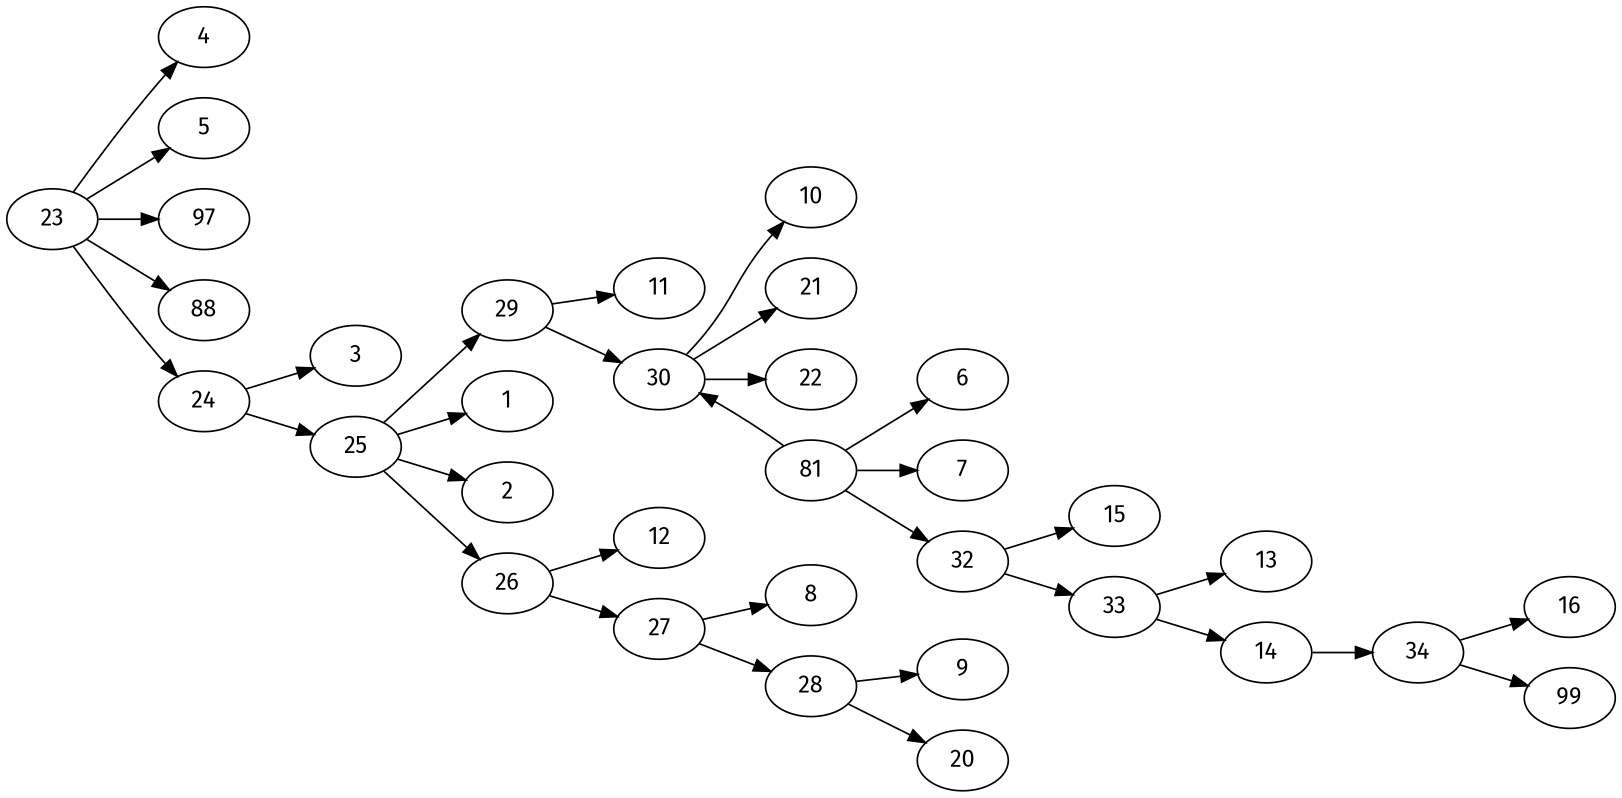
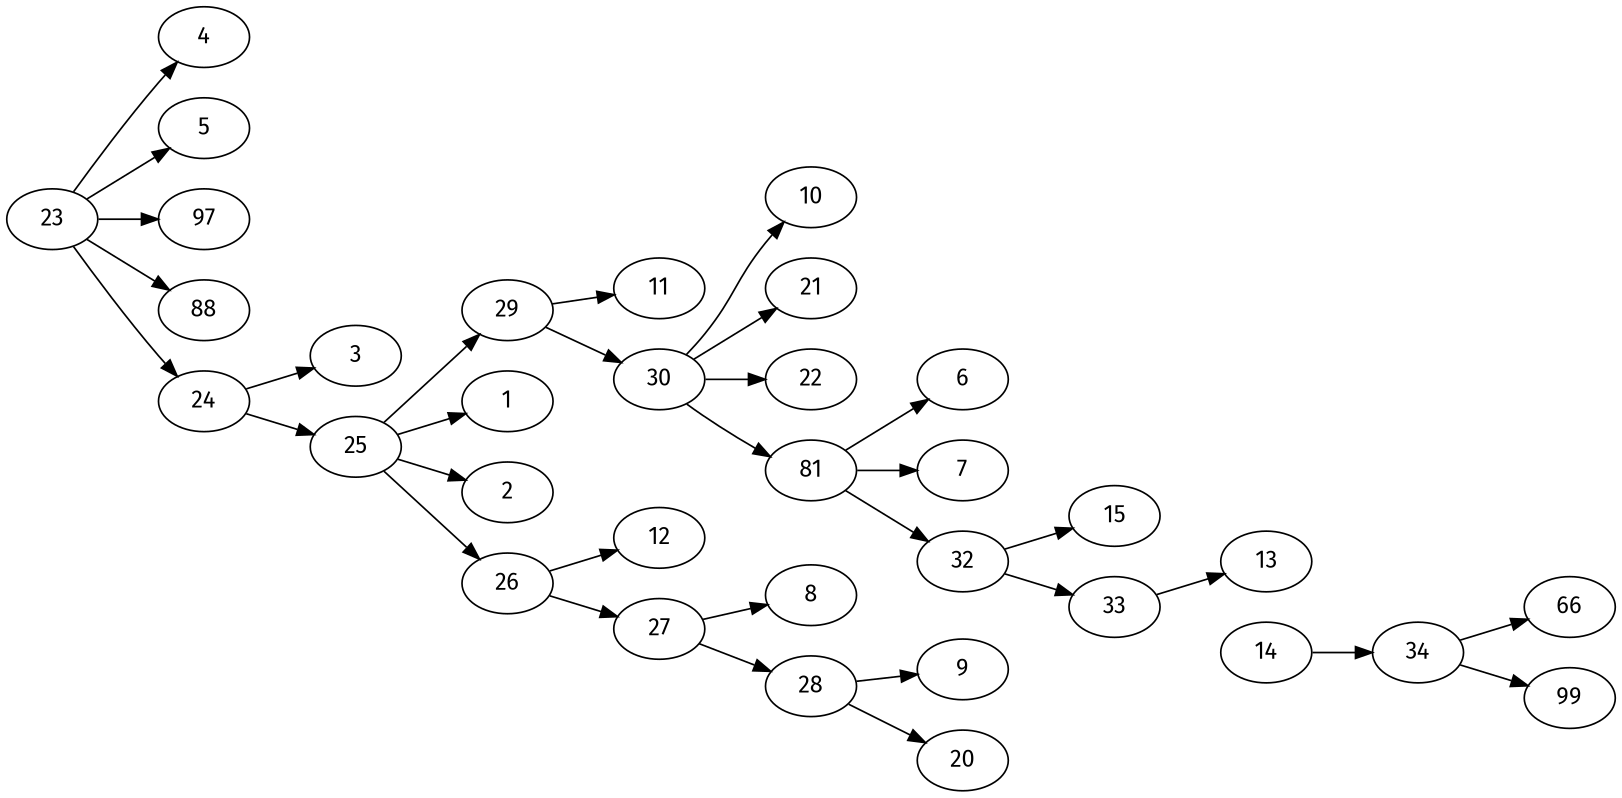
edge "81" -> "30": reversed
node "16": label "16" -> "66"
edge "33" -> "14": removed
